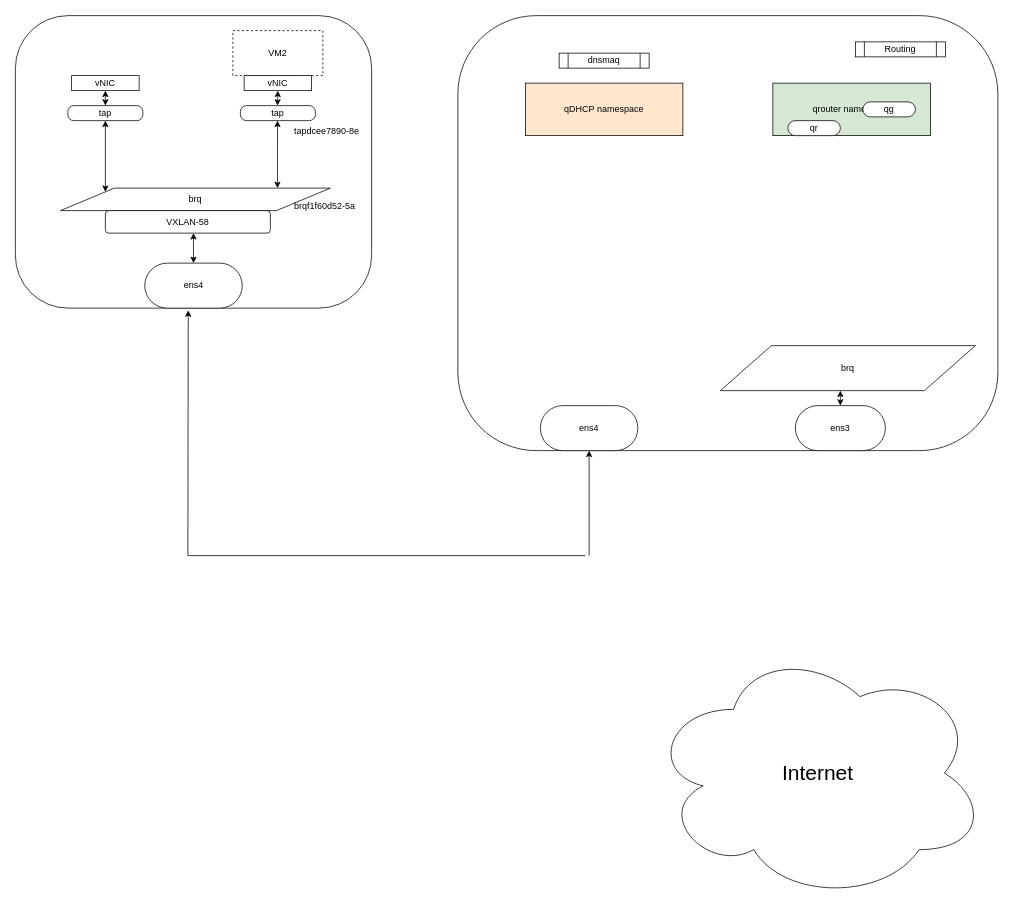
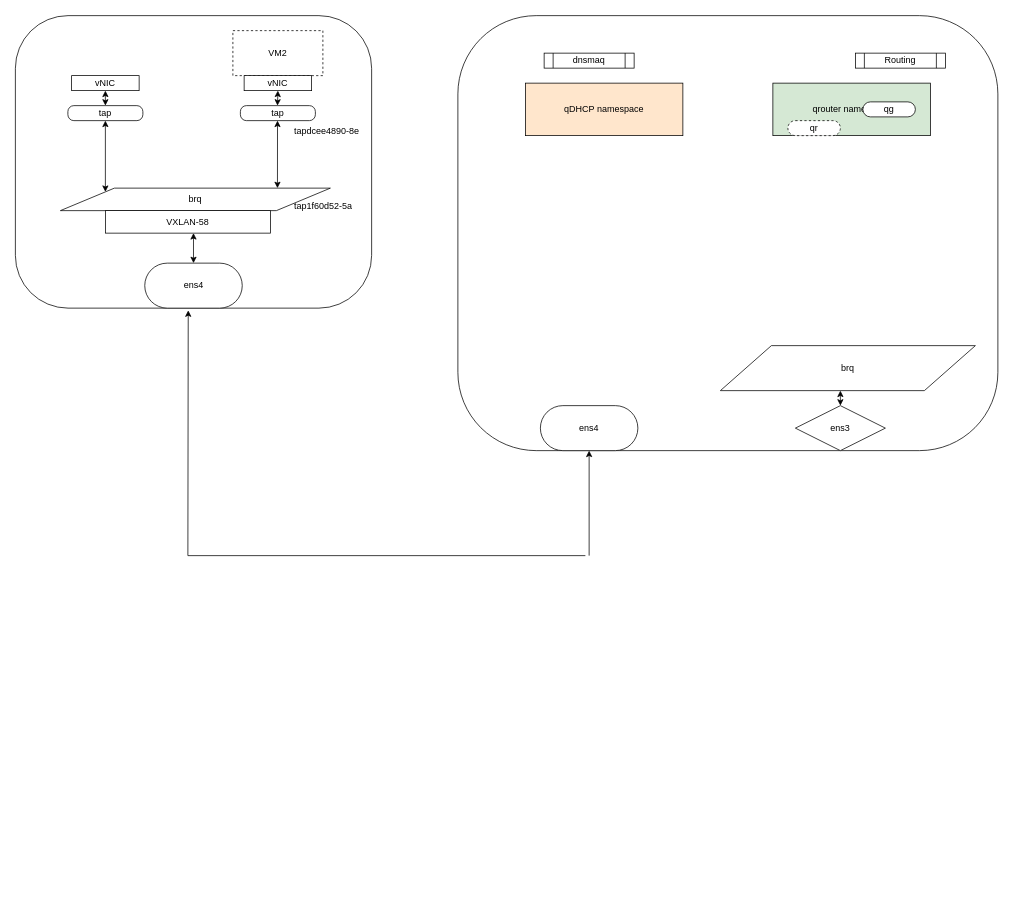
node "Routing": moved (900, 49) -> (900, 60)
node "dnsmaq": moved (604, 60) -> (589, 60)
node "qr": style solid -> dashed
node "tapdcee7890-8e": label "tapdcee7890-8e" -> "tapdcee4890-8e"
node "brqf1f60d52-5a": label "brqf1f60d52-5a" -> "tap1f60d52-5a"
node "VXLAN-58": shape rounded rectangle -> rectangle
node "ens3": shape rounded rectangle -> diamond
node "Internet": removed
